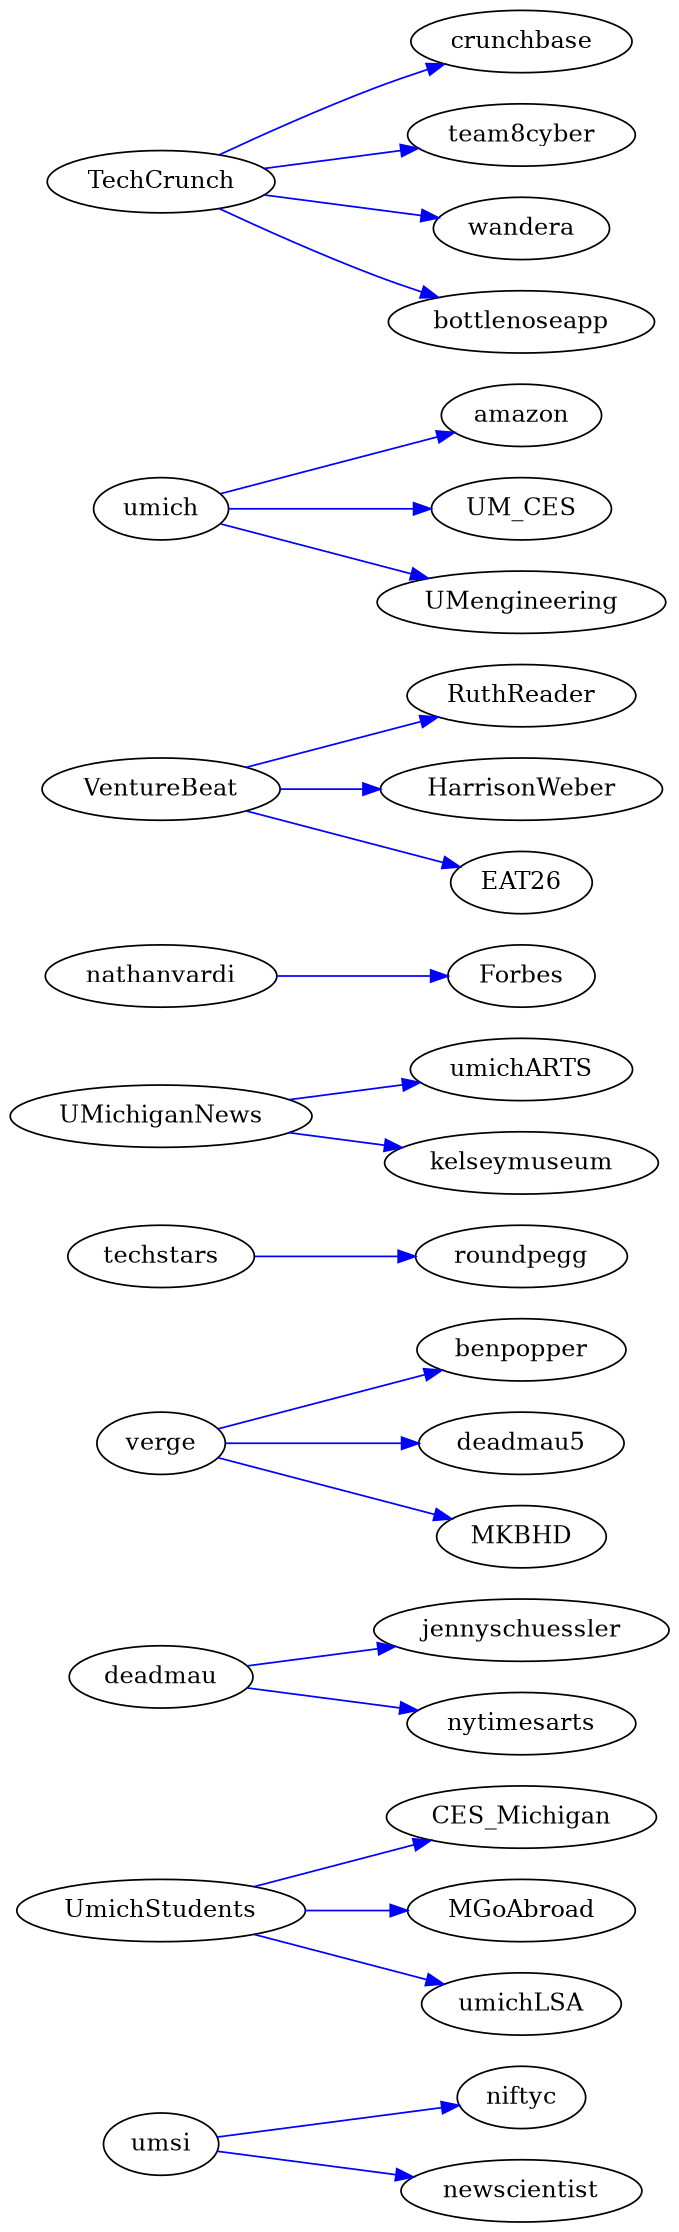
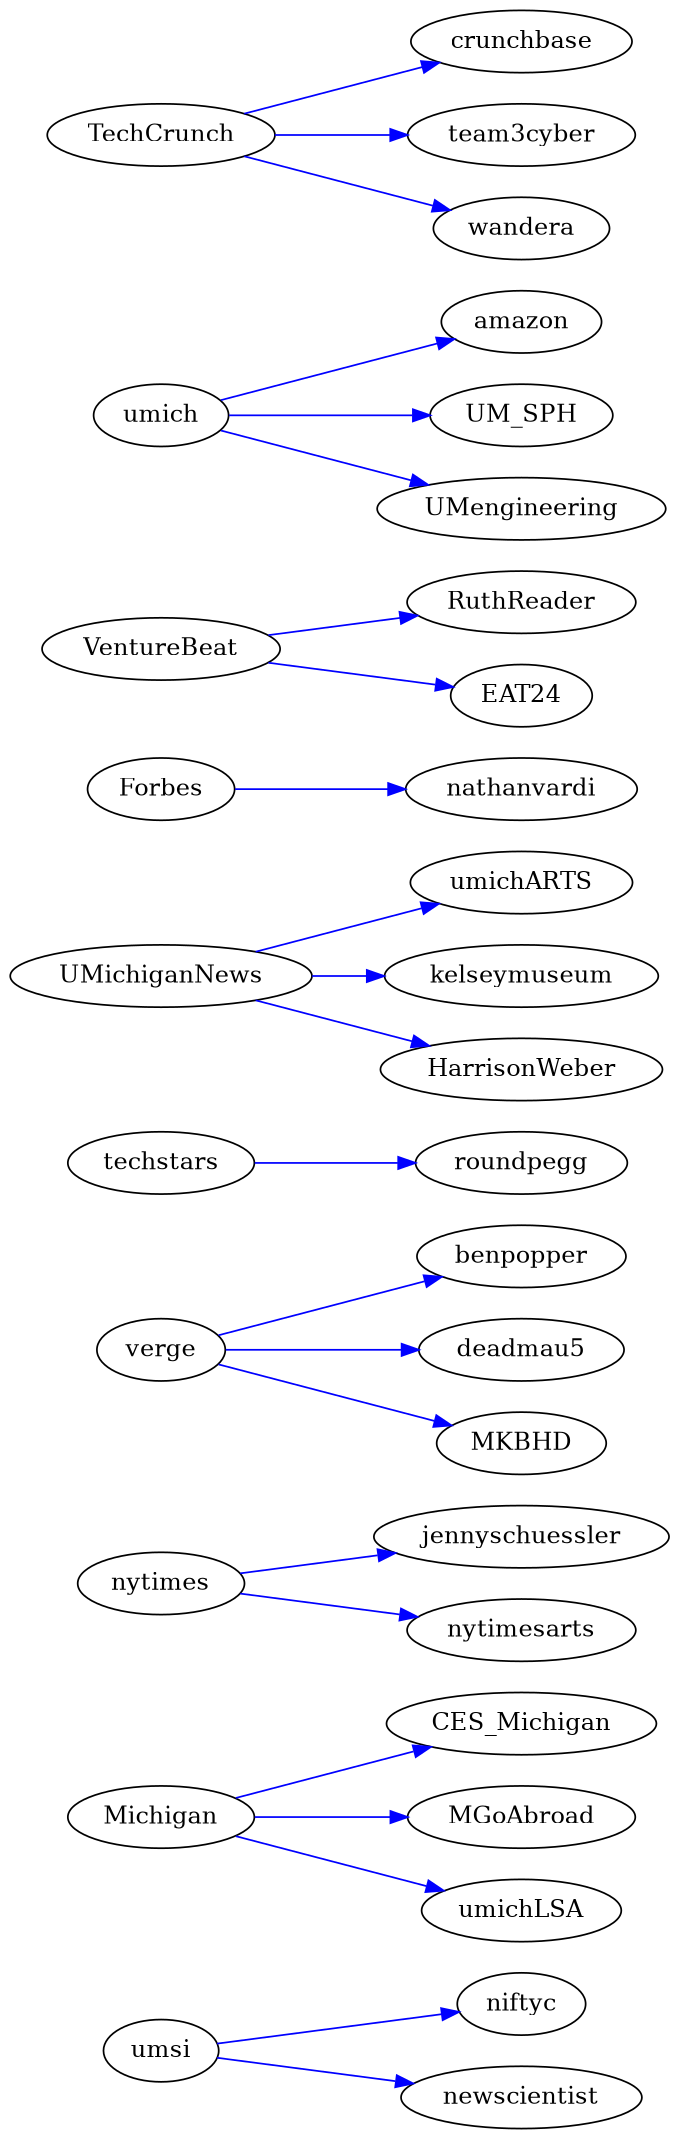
node "team8cyber": label "team8cyber" -> "team3cyber"
node "bottlenoseapp": removed
node "UM_CES": label "UM_CES" -> "UM_SPH"
edge "VentureBeat" -> "HarrisonWeber": now "UMichiganNews" -> "HarrisonWeber"
node "EAT26": label "EAT26" -> "EAT24"
edge "nathanvardi" -> "Forbes": reversed
node "deadmau": label "deadmau" -> "nytimes"
node "UmichStudents": label "UmichStudents" -> "Michigan"
